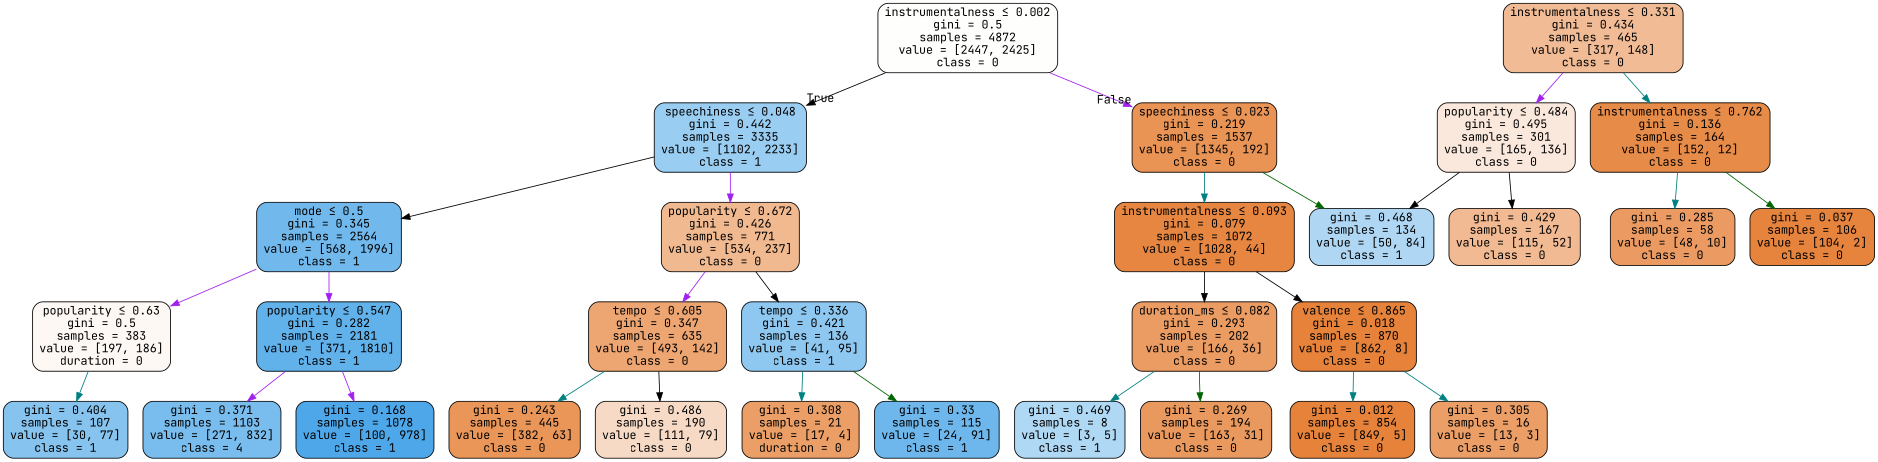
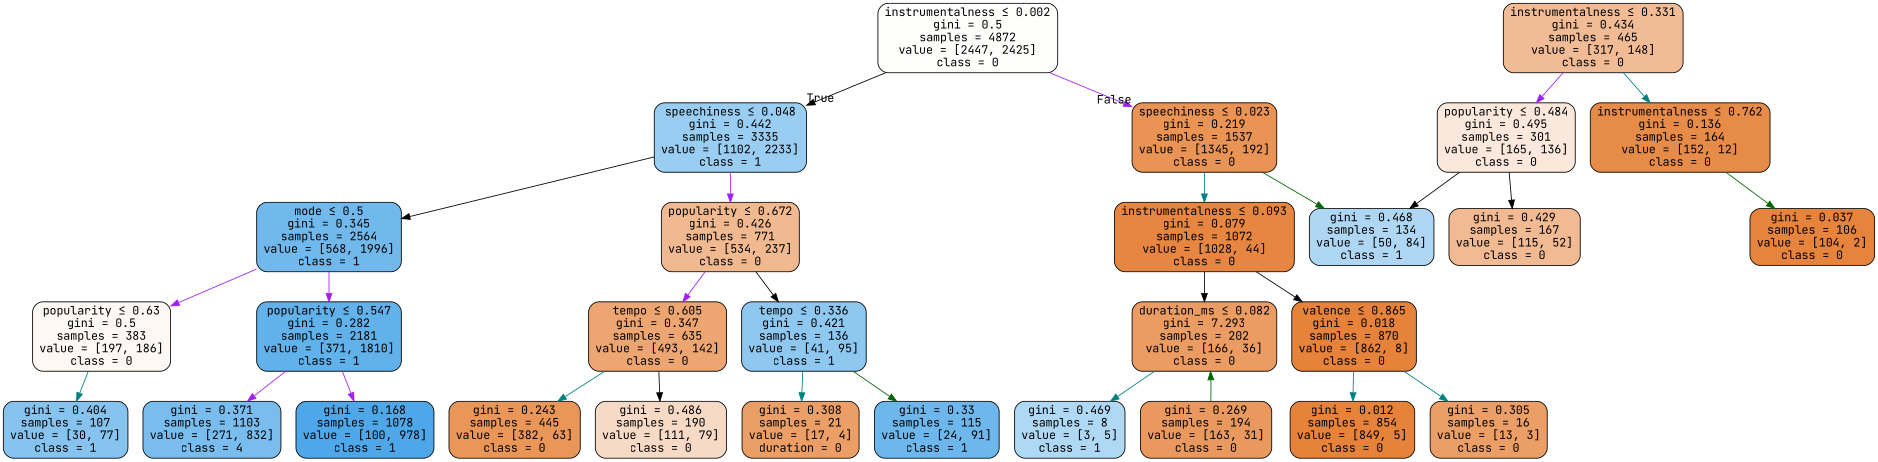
node "gini = 0.285": removed
node "duration_ms ≤ 0.082": text "gini = 0.293" -> "gini = 7.293"
node "popularity ≤ 0.63": text "duration = 0" -> "class = 0"
edge "duration_ms ≤ 0.082" -> "gini = 0.269": reversed
